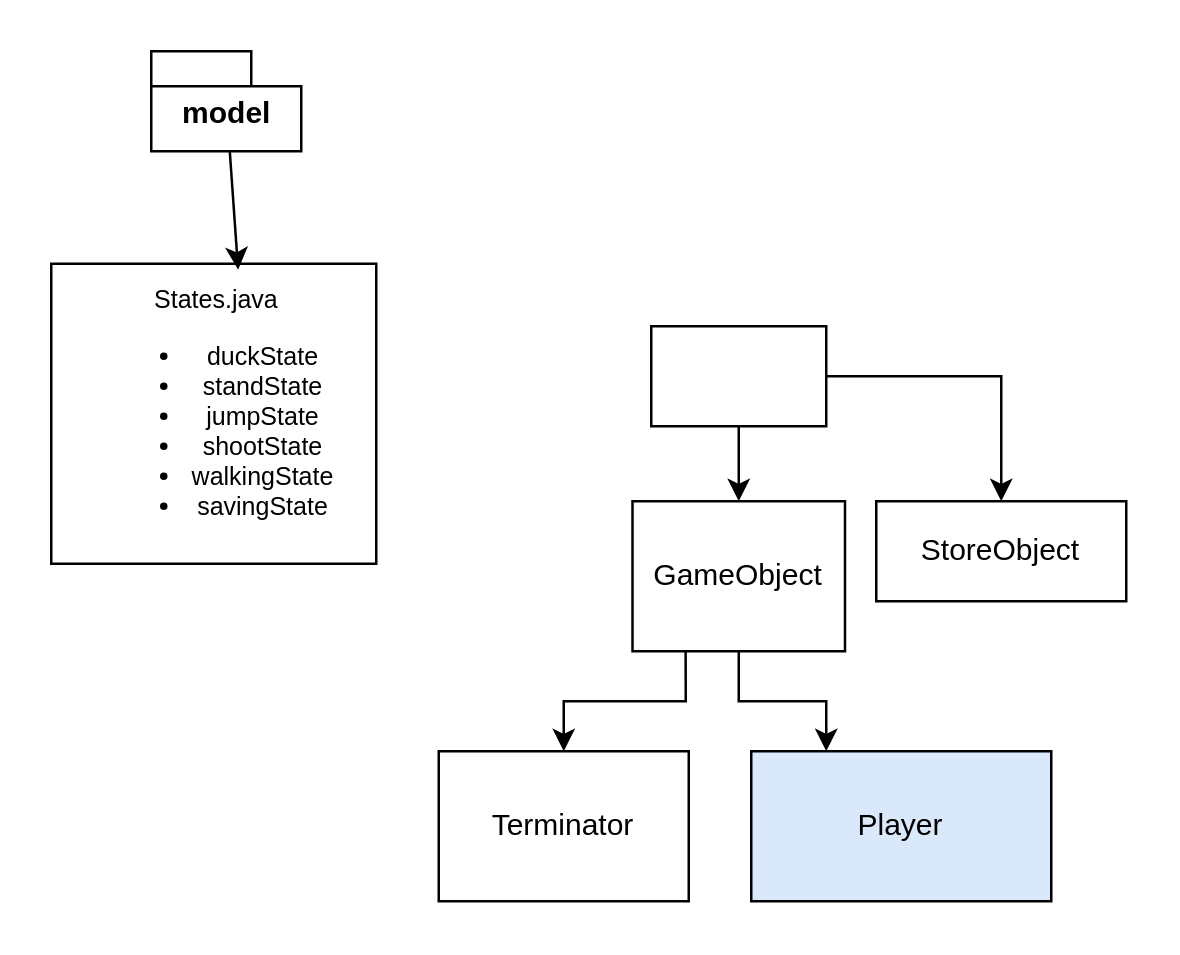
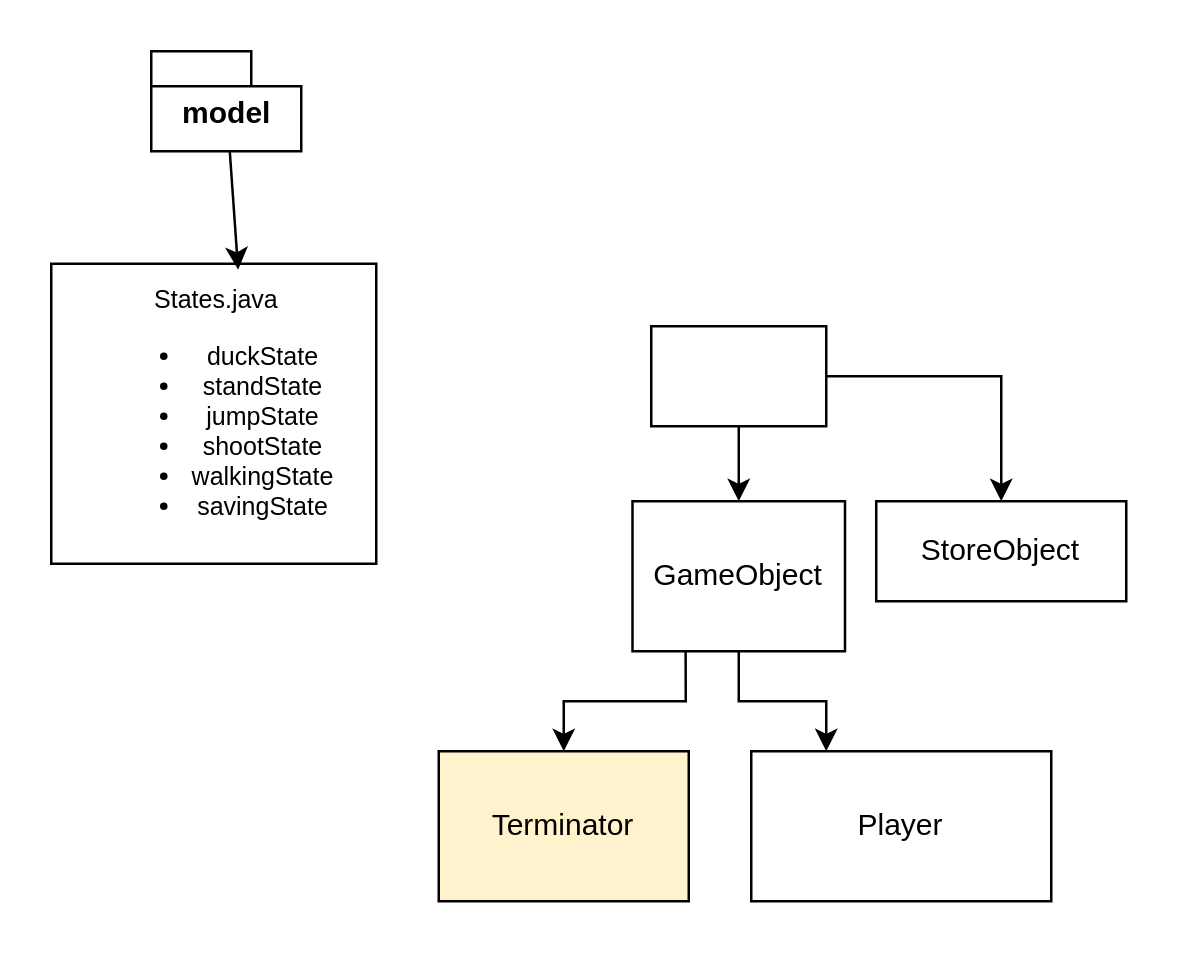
node "Terminator": fillcolor #ffffff -> #fff2cc
node "Player": fillcolor #dae8fc -> #ffffff
